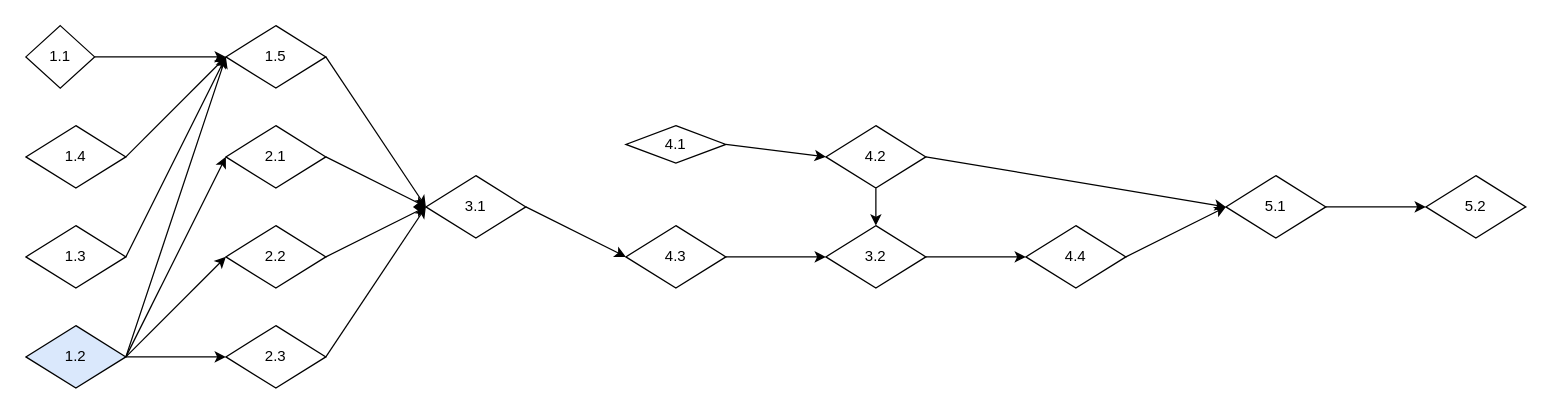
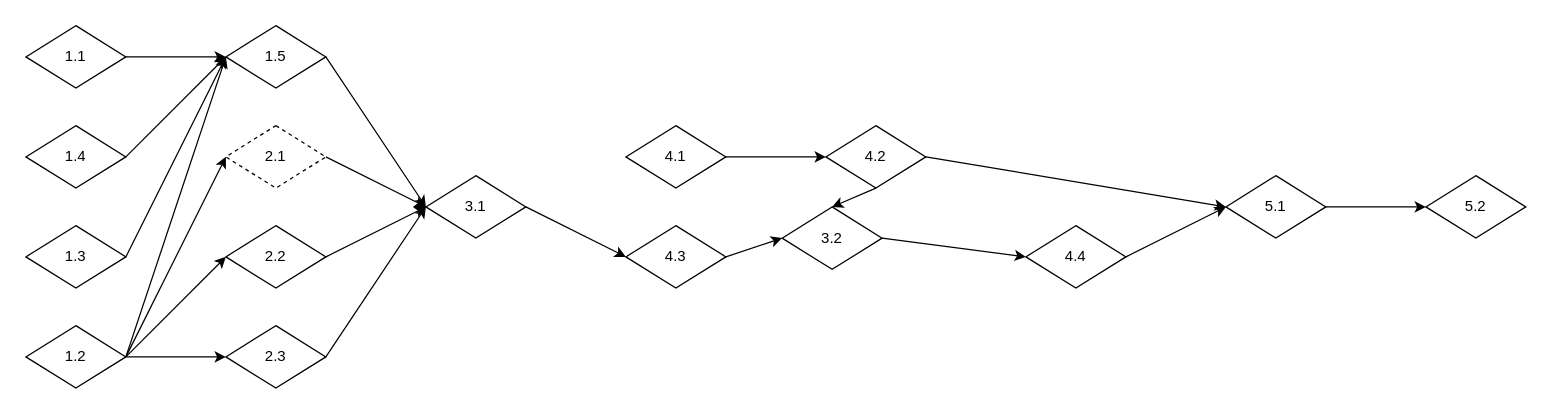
node "1.1": size 69x63 -> 100x63
node "4.1": size 100x38 -> 100x63
node "2.1": style solid -> dashed
node "3.2": moved (876, 257) -> (832, 238)
node "1.2": fillcolor #dae8fc -> #ffffff
